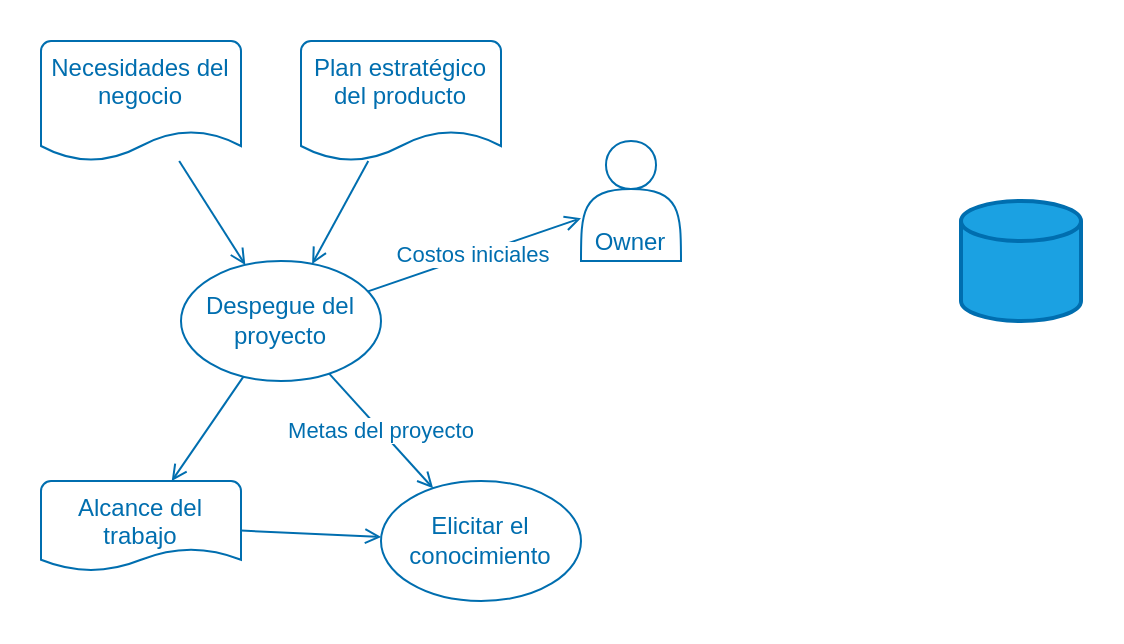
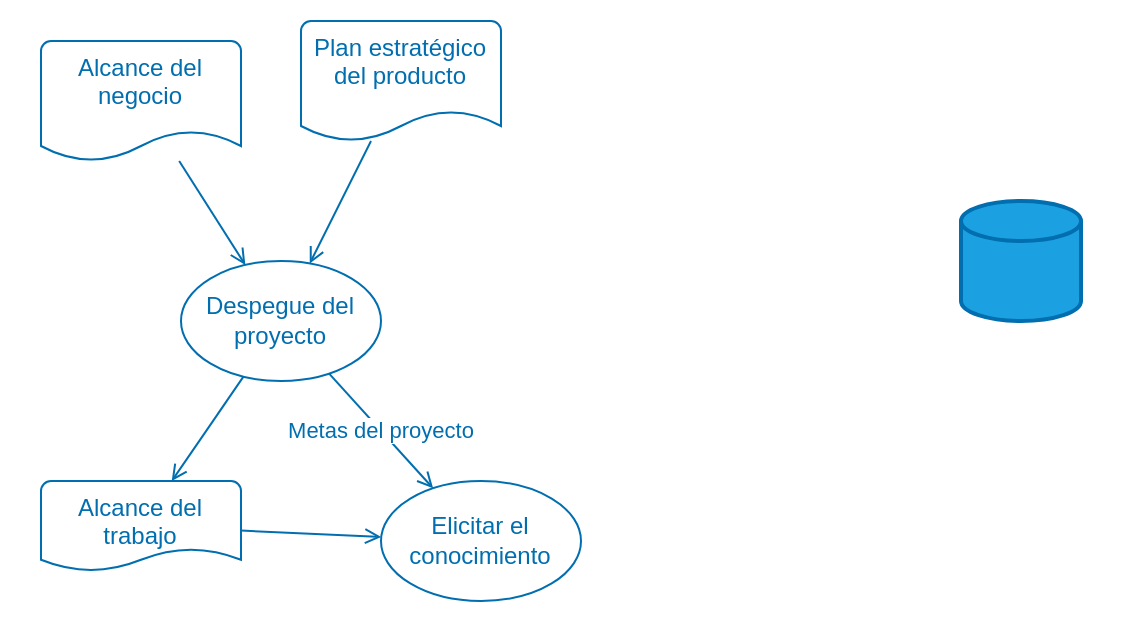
node "Necesidades del negocio": label "Necesidades del negocio" -> "Alcance del negocio"
node "Plan estratégico del producto": moved (401, 101) -> (401, 81)
node "Owner": removed
edge "Despegue del proyecto" -> "Owner": removed, label "Costos iniciales"
